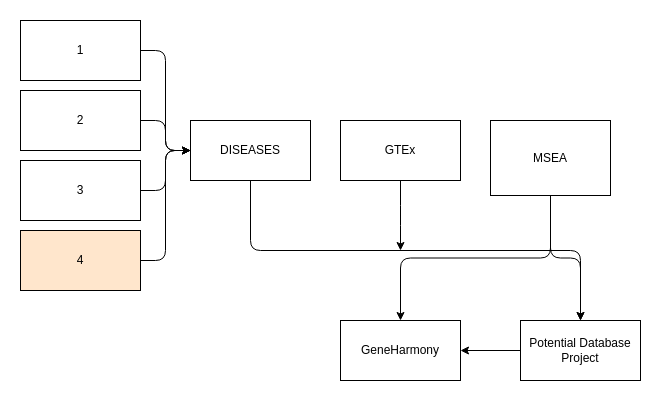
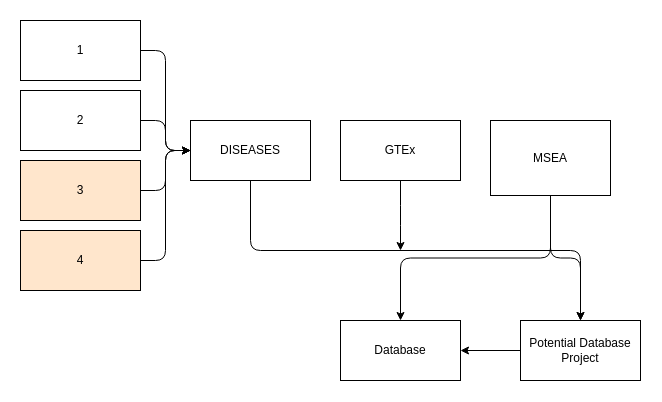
node "3": fillcolor #ffffff -> #ffe6cc
node "GeneHarmony": label "GeneHarmony" -> "Database"
